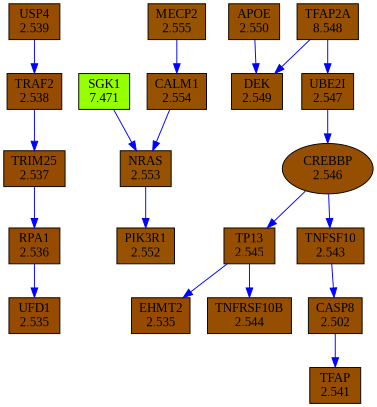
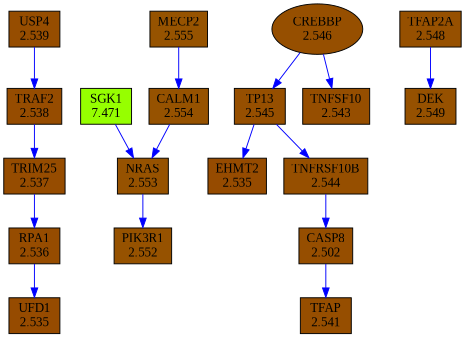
node "APOE 2.550": removed
node "TFAP2A 8.548": label "TFAP2A 8.548" -> "TFAP2A 2.548"
node "UBE2I 2.547": removed
edge "TNFSF10 2.543" -> "CASP8 2.502": now "TNFRSF10B 2.544" -> "CASP8 2.502"
